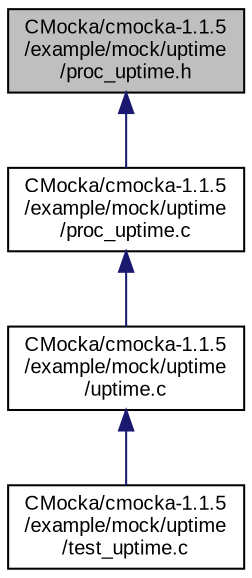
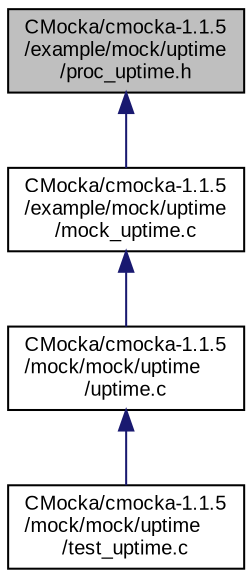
node "CMocka/cmocka-1.1.5 /example/mock/uptime /proc_uptime.c": label "CMocka/cmocka-1.1.5 /example/mock/uptime /proc_uptime.c" -> "CMocka/cmocka-1.1.5 /example/mock/uptime /mock_uptime.c"
node "CMocka/cmocka-1.1.5 /example/mock/uptime /uptime.c": label "CMocka/cmocka-1.1.5 /example/mock/uptime /uptime.c" -> "CMocka/cmocka-1.1.5 /mock/mock/uptime /uptime.c"
node "CMocka/cmocka-1.1.5 /example/mock/uptime /test_uptime.c": label "CMocka/cmocka-1.1.5 /example/mock/uptime /test_uptime.c" -> "CMocka/cmocka-1.1.5 /mock/mock/uptime /test_uptime.c"
